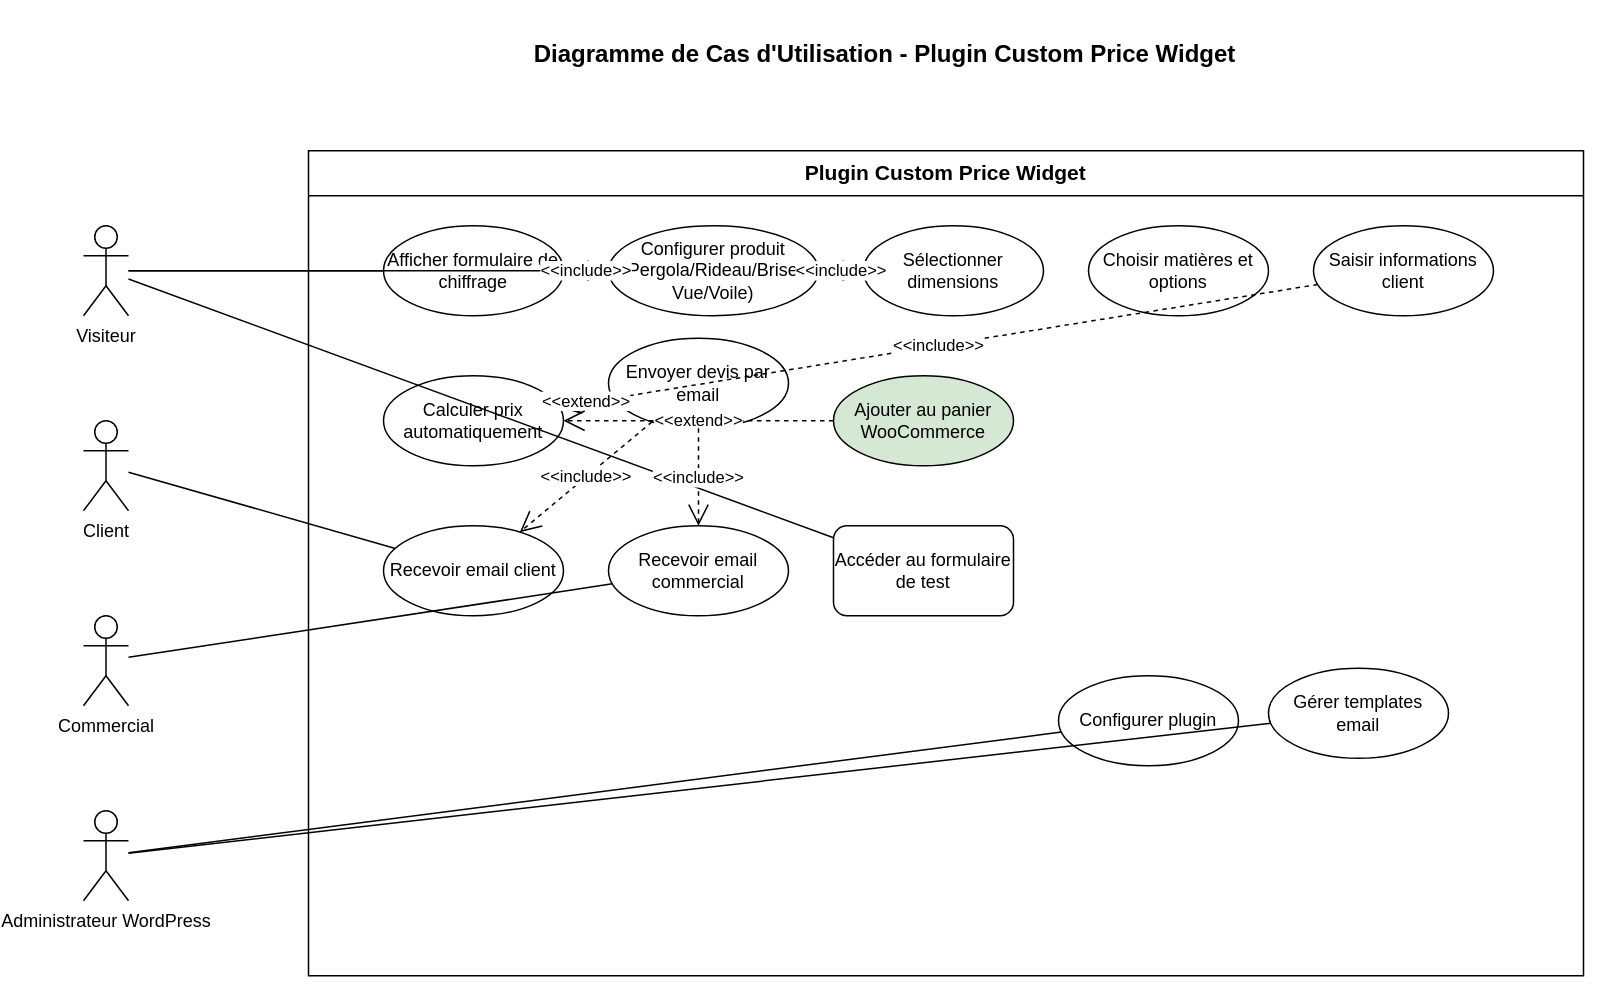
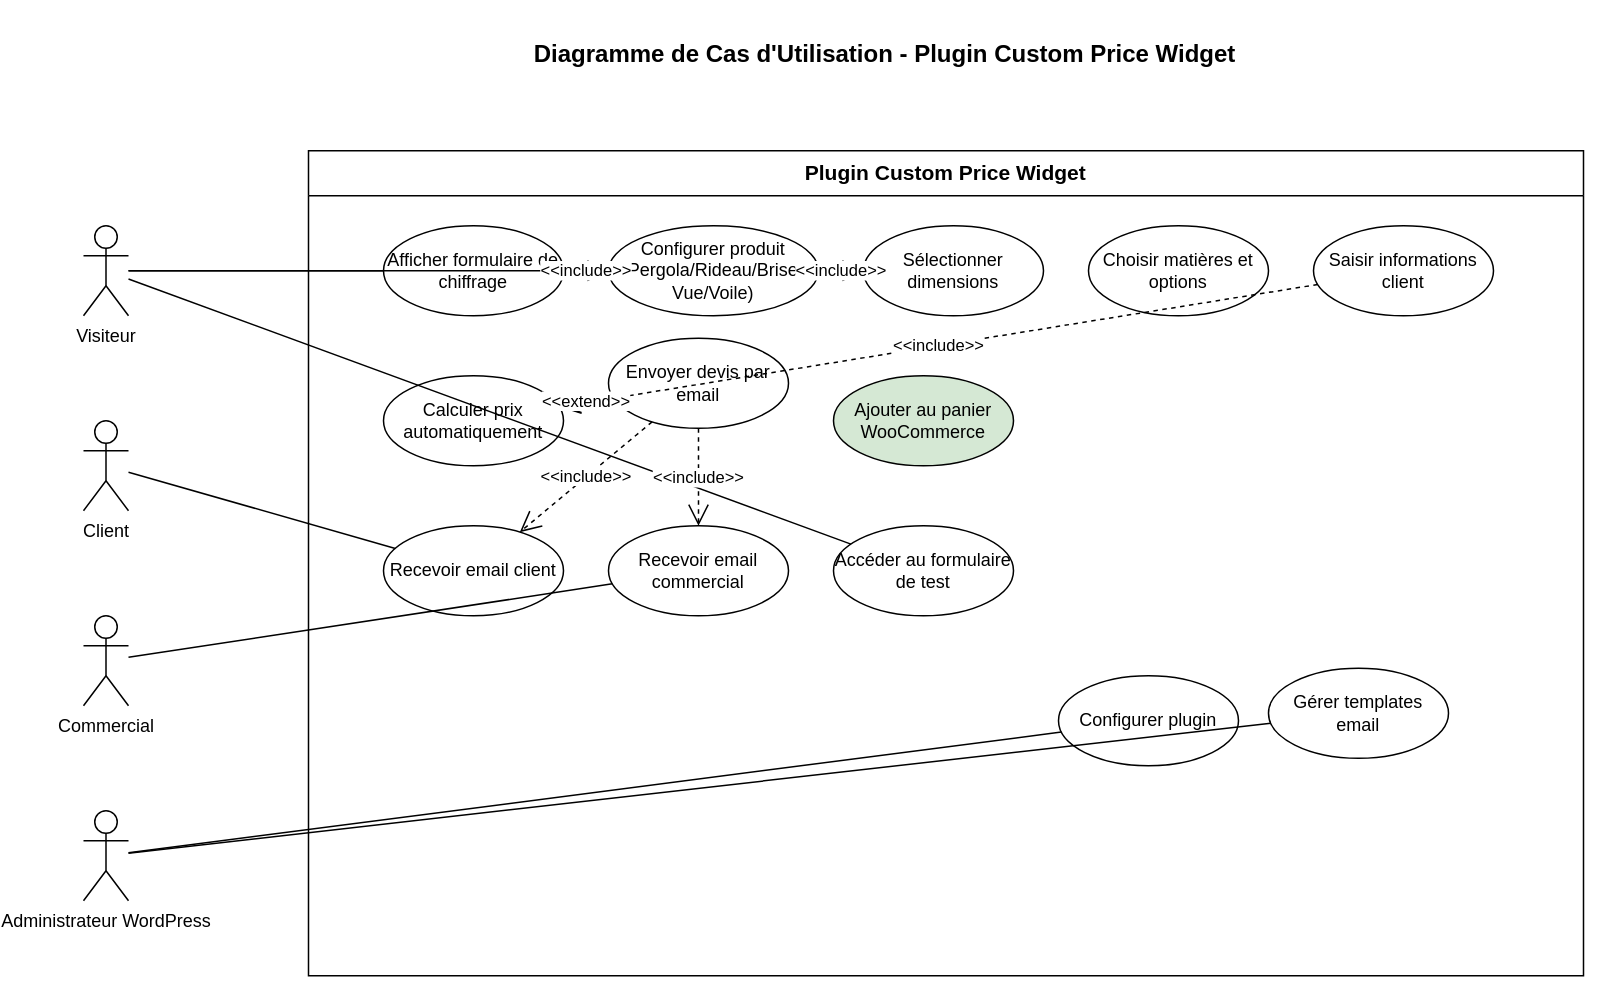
edge "Ajouter au panier WooCommerce" -> "Calculer prix automatiquement": removed, label "<<extend>>"
node "Accéder au formulaire de test": shape rounded rectangle -> ellipse
